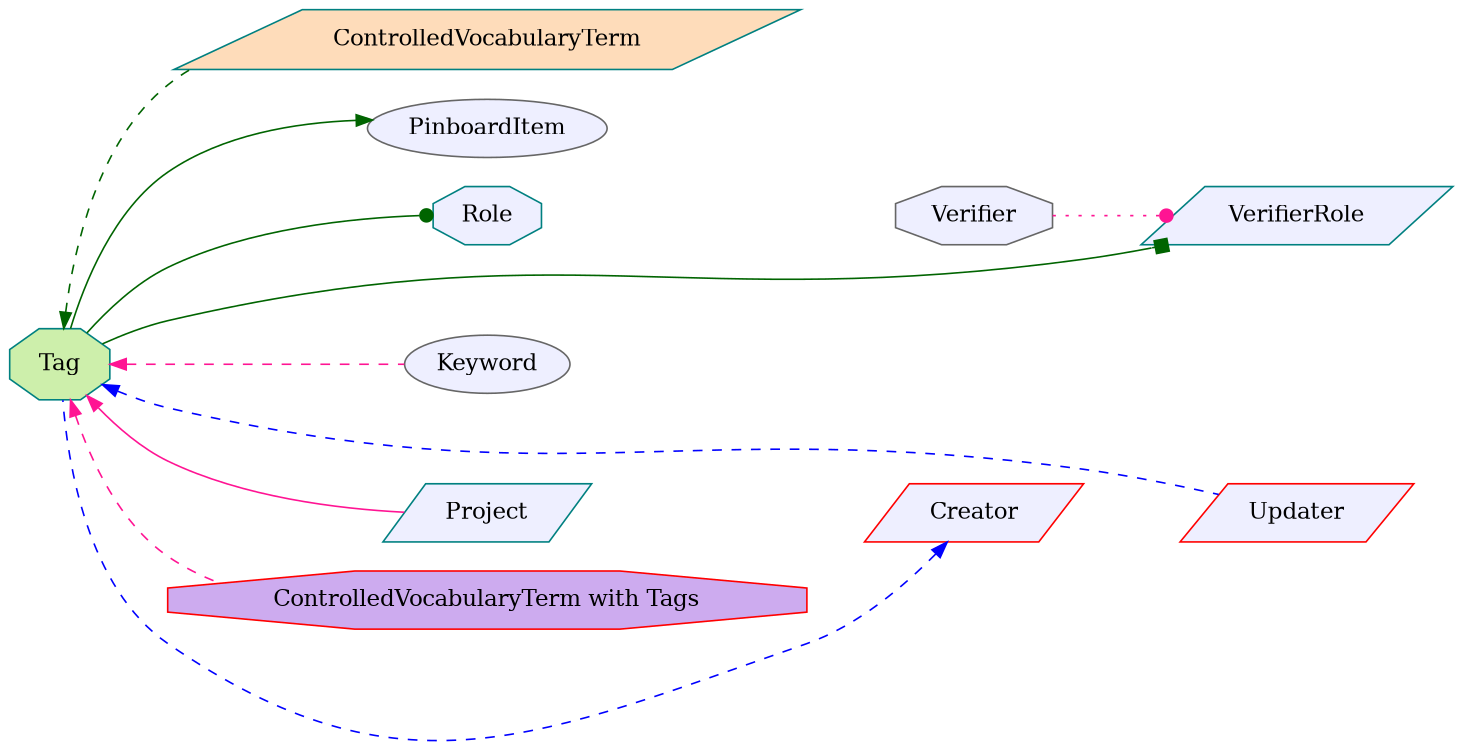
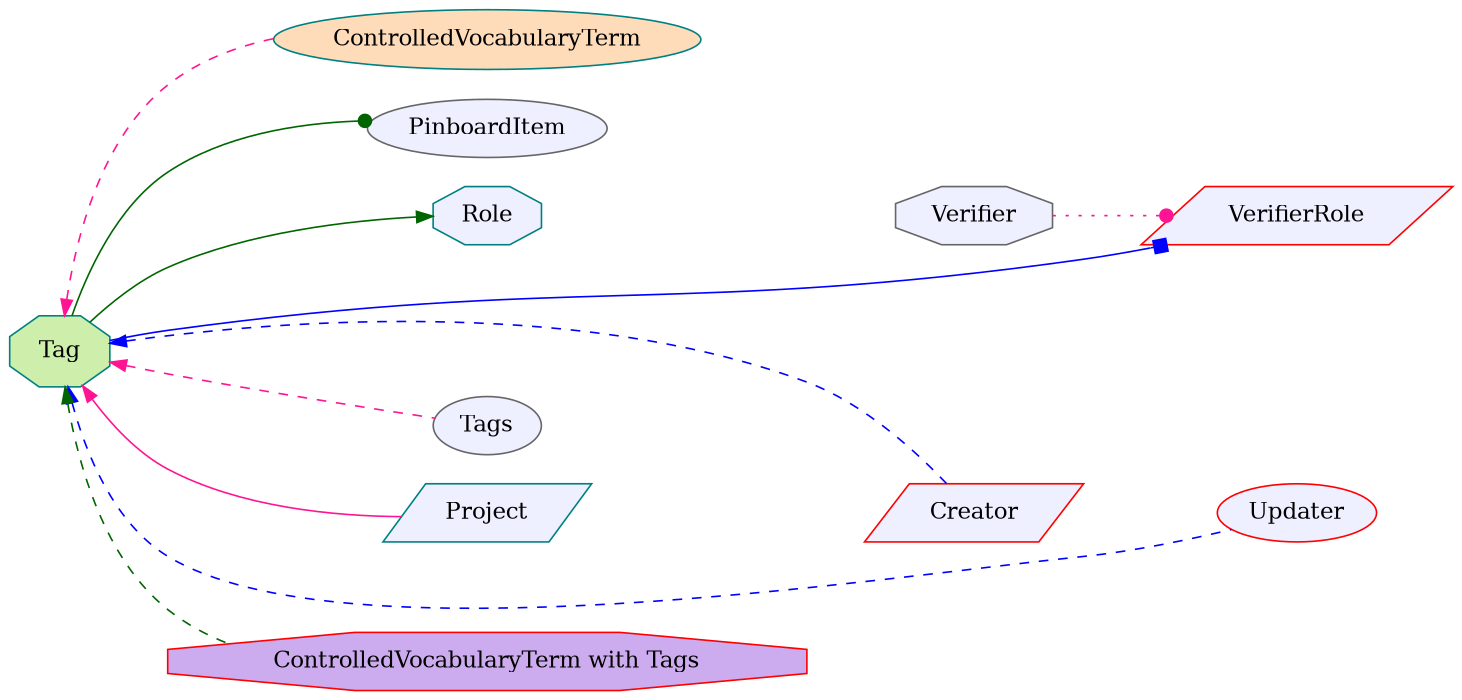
node "ControlledVocabularyTerm": shape parallelogram -> ellipse
edge "Tag" -> "PinboardItem": arrowhead normal -> dot
edge "ControlledVocabularyTerm" -> "Tag": color darkgreen -> deeppink
node "VerifierRole": color teal -> red
edge "Tag" -> "Role": arrowhead dot -> normal
edge "Tag" -> "VerifierRole": color darkgreen -> blue
node "Keyword": label "Keyword" -> "Tags"
node "Updater": shape parallelogram -> ellipse
edge "ControlledVocabularyTerm with Tags" -> "Tag": color deeppink -> darkgreen
edge "Tag" -> "Creator": reversed
